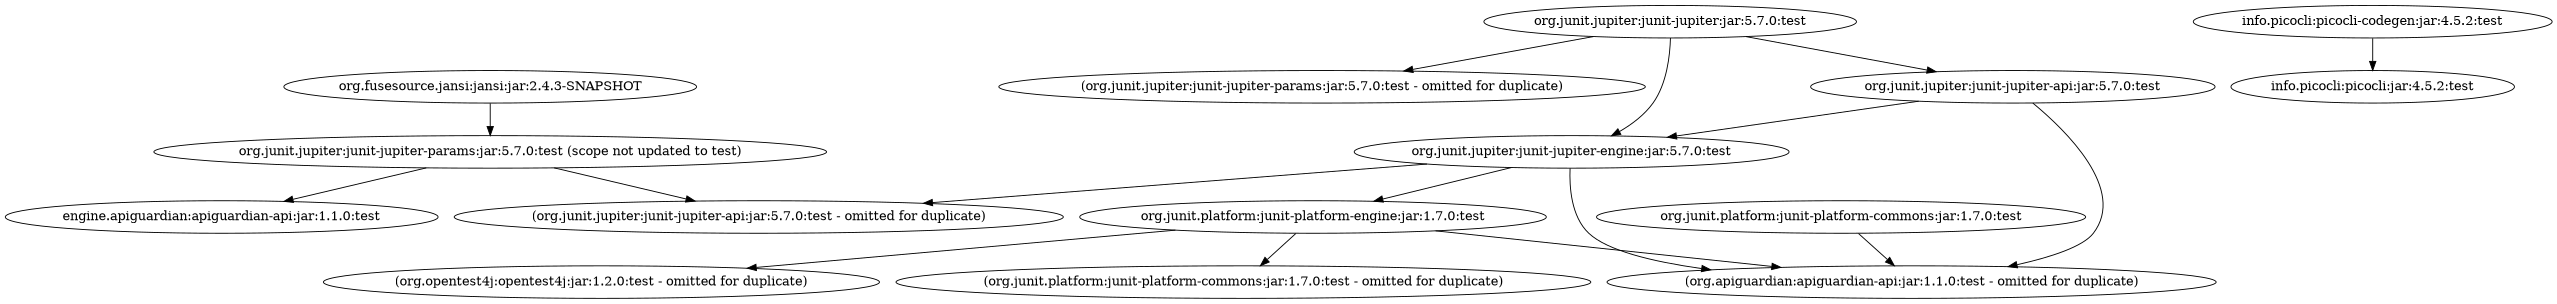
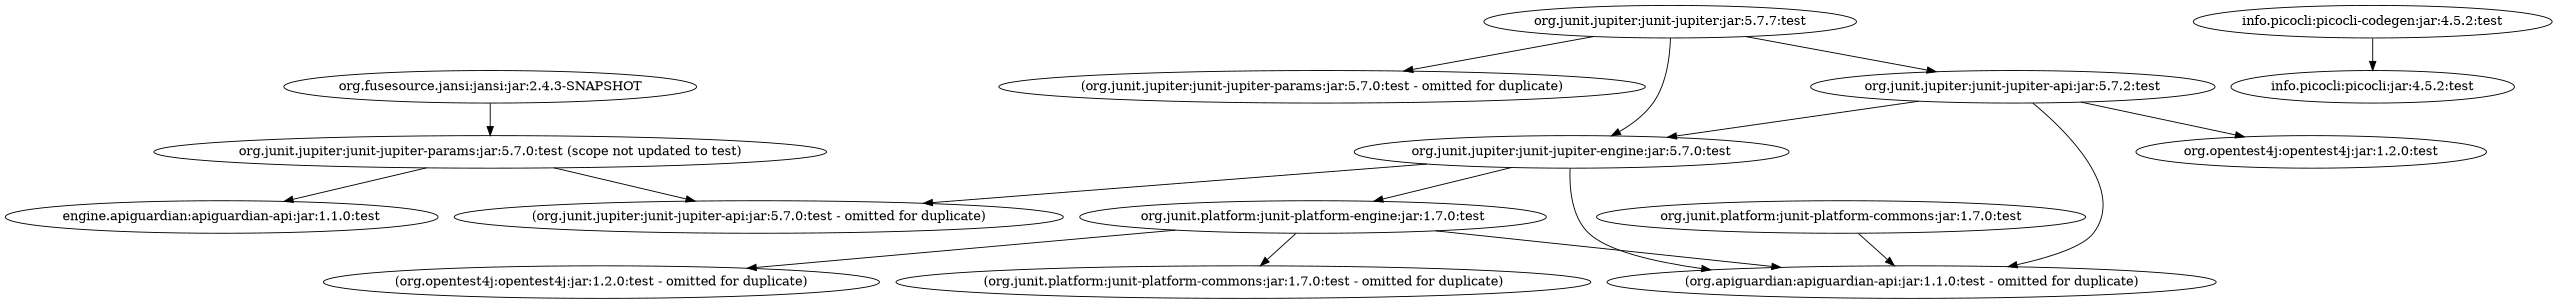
node "org.junit.jupiter:junit-jupiter:jar:5.7.0:test": label "org.junit.jupiter:junit-jupiter:jar:5.7.0:test" -> "org.junit.jupiter:junit-jupiter:jar:5.7.7:test"
node "org.junit.jupiter:junit-jupiter-api:jar:5.7.0:test": label "org.junit.jupiter:junit-jupiter-api:jar:5.7.0:test" -> "org.junit.jupiter:junit-jupiter-api:jar:5.7.2:test"
node "org.opentest4j:opentest4j:jar:1.2.0:test": added
